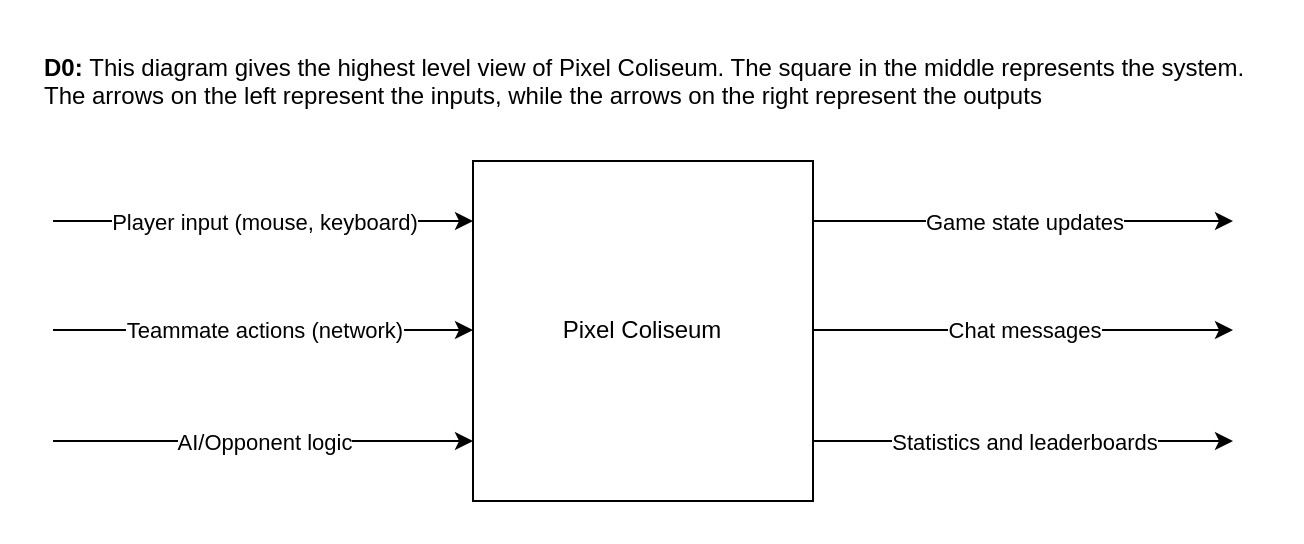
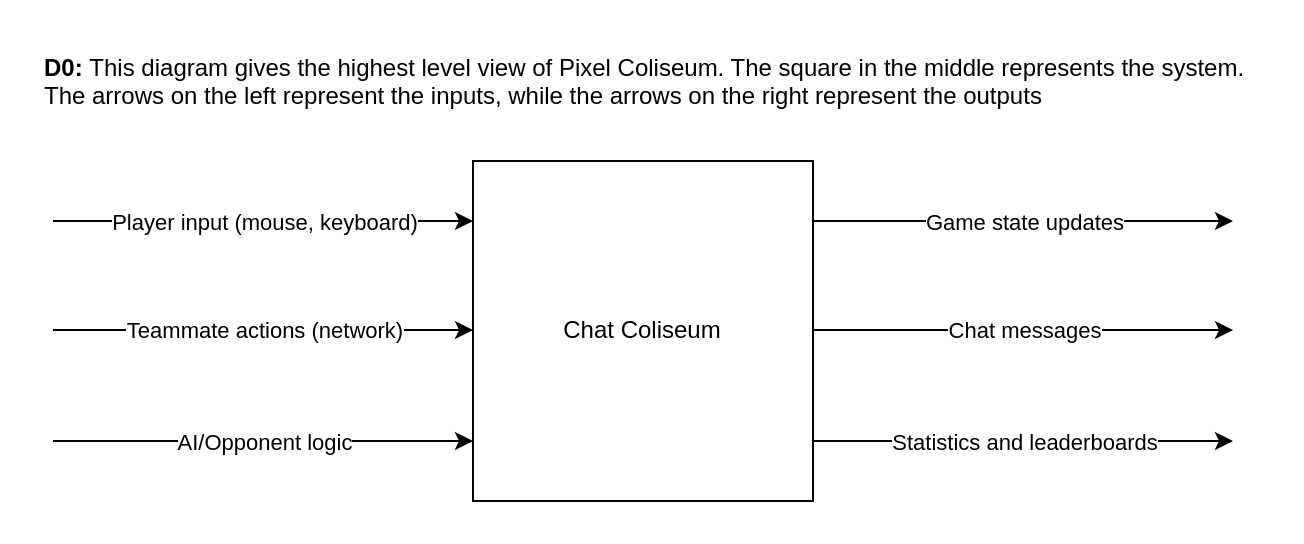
node "Pixel Coliseum": label "Pixel Coliseum" -> "Chat Coliseum"
